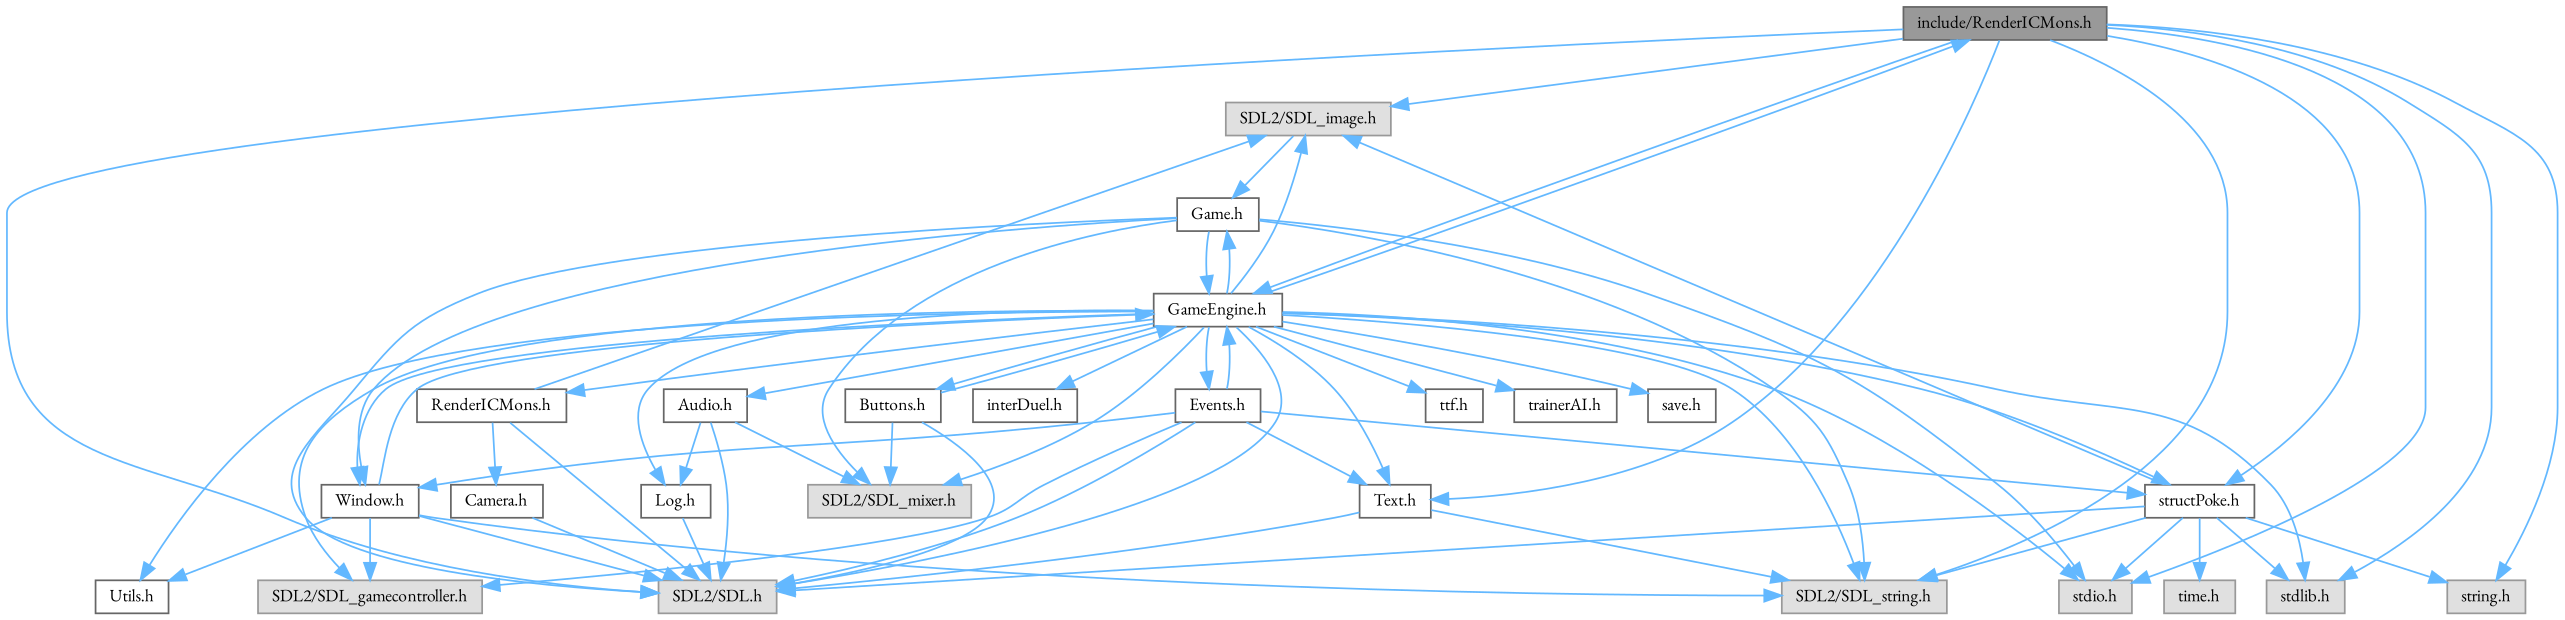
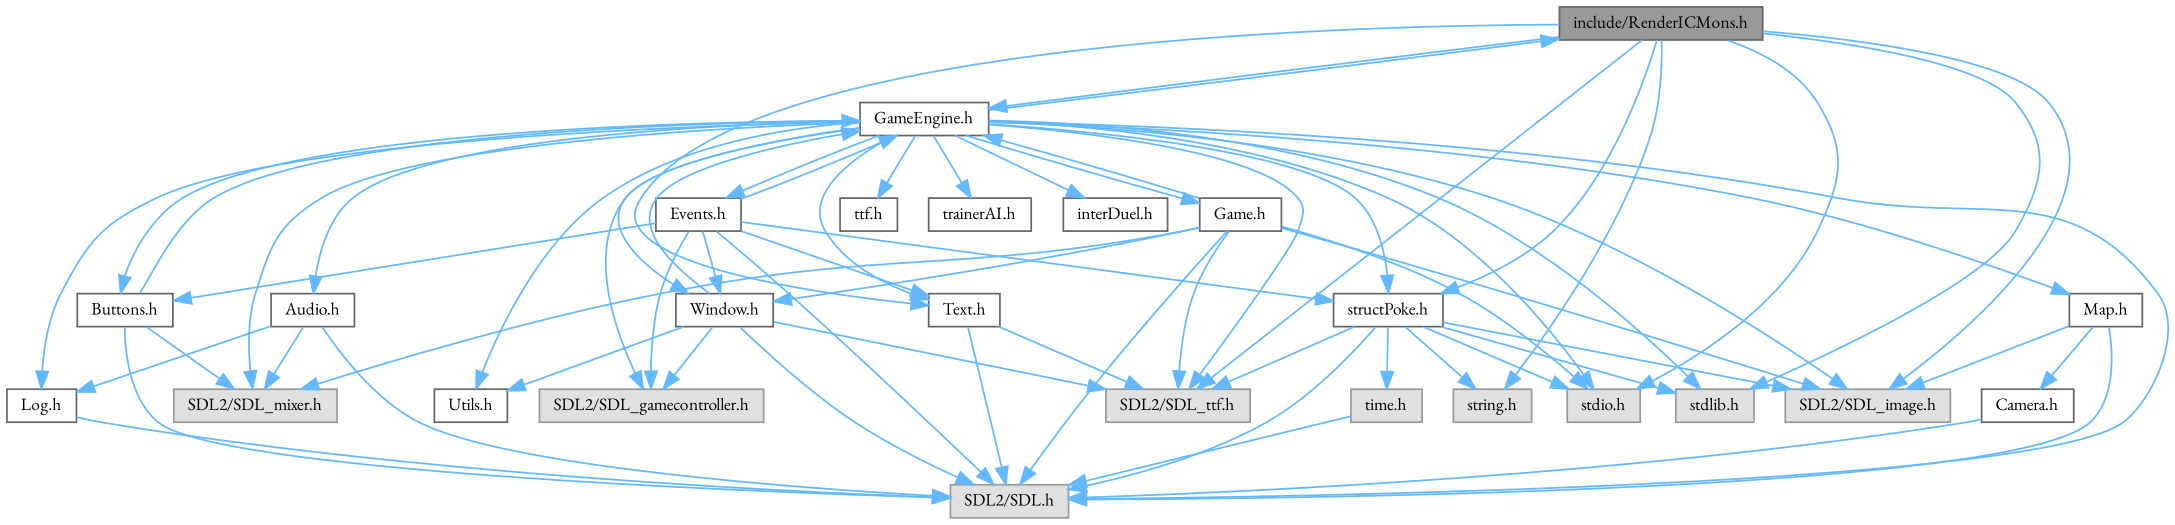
edge "include/RenderICMons.h" -> "SDL2/SDL.h": now "time.h" -> "SDL2/SDL.h"
edge "SDL2/SDL_image.h" -> "Game.h": reversed
edge "Events.h" -> "Buttons.h": added
node "RenderICMons.h": label "RenderICMons.h" -> "Map.h"
node "save.h": removed
node "SDL2/SDL_string.h": label "SDL2/SDL_string.h" -> "SDL2/SDL_ttf.h"
